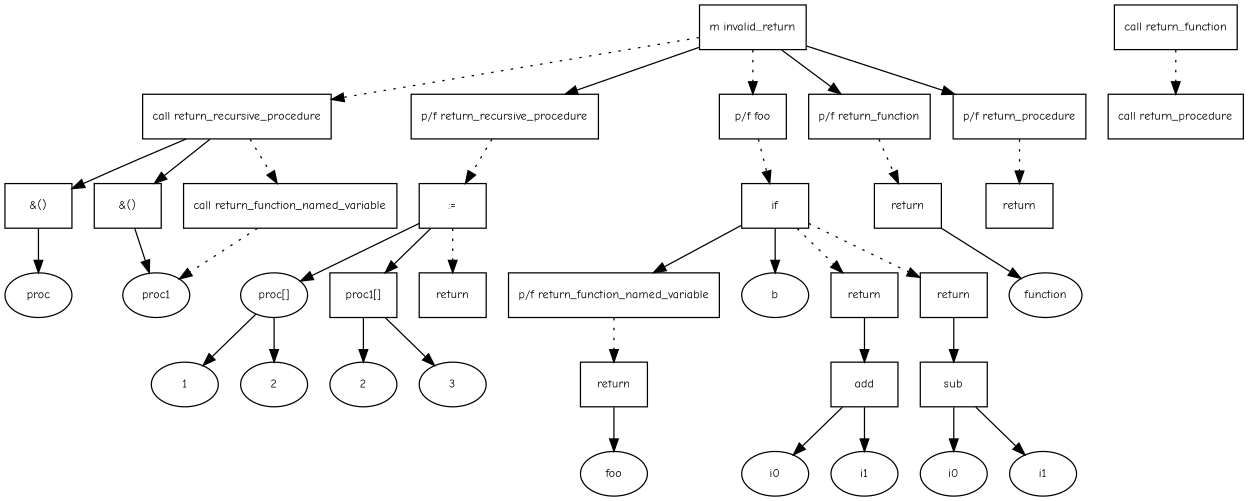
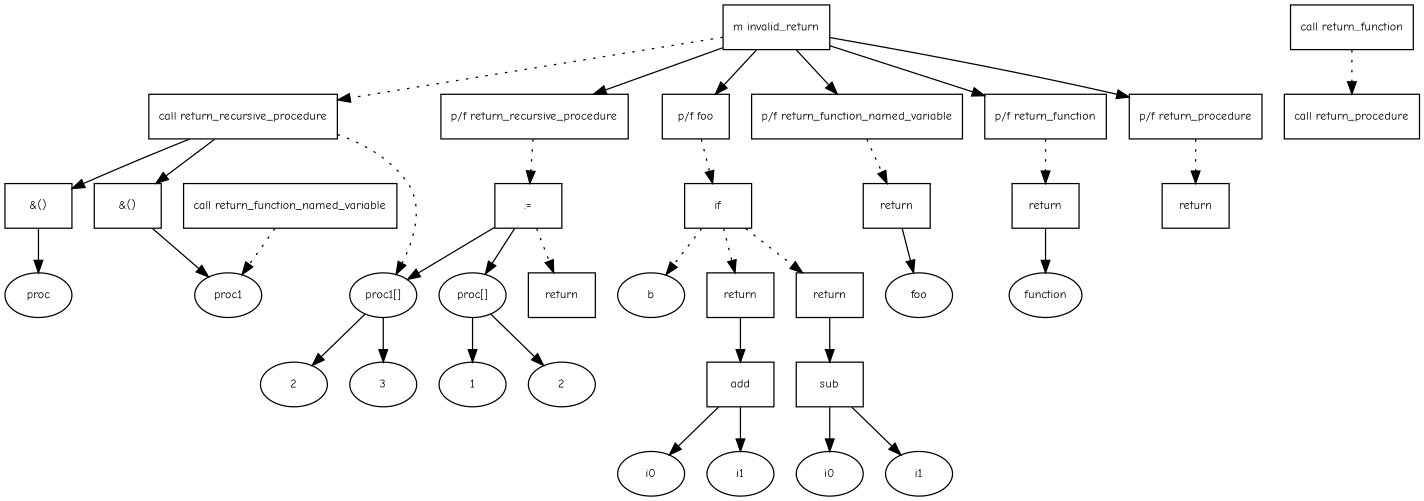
edge "m invalid_return" -> "p/f foo": style dotted -> solid
edge "call return_recursive_procedure" -> "call return_function_named_variable": now "call return_recursive_procedure" -> "proc1[]"
edge "if" -> "b": style solid -> dotted
edge "if" -> "p/f return_function_named_variable": now "m invalid_return" -> "p/f return_function_named_variable"
node "proc1[]": shape box -> ellipse
